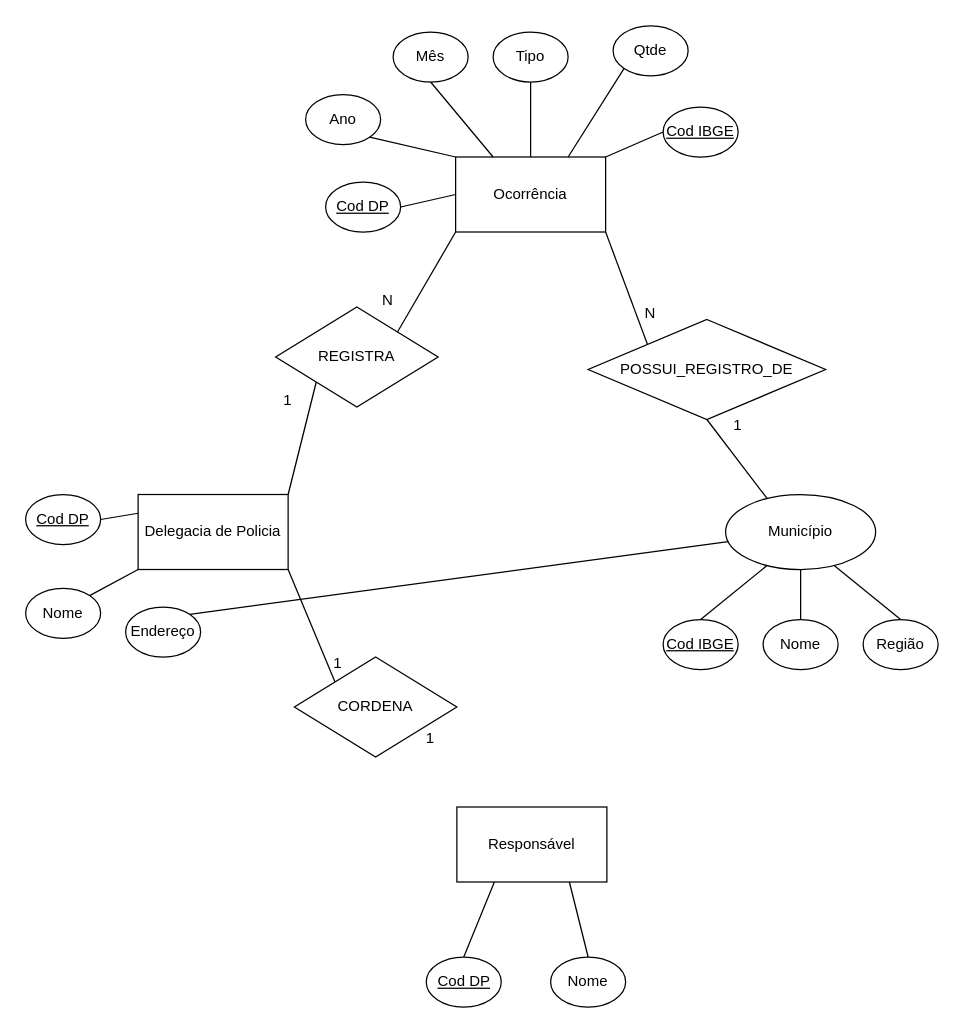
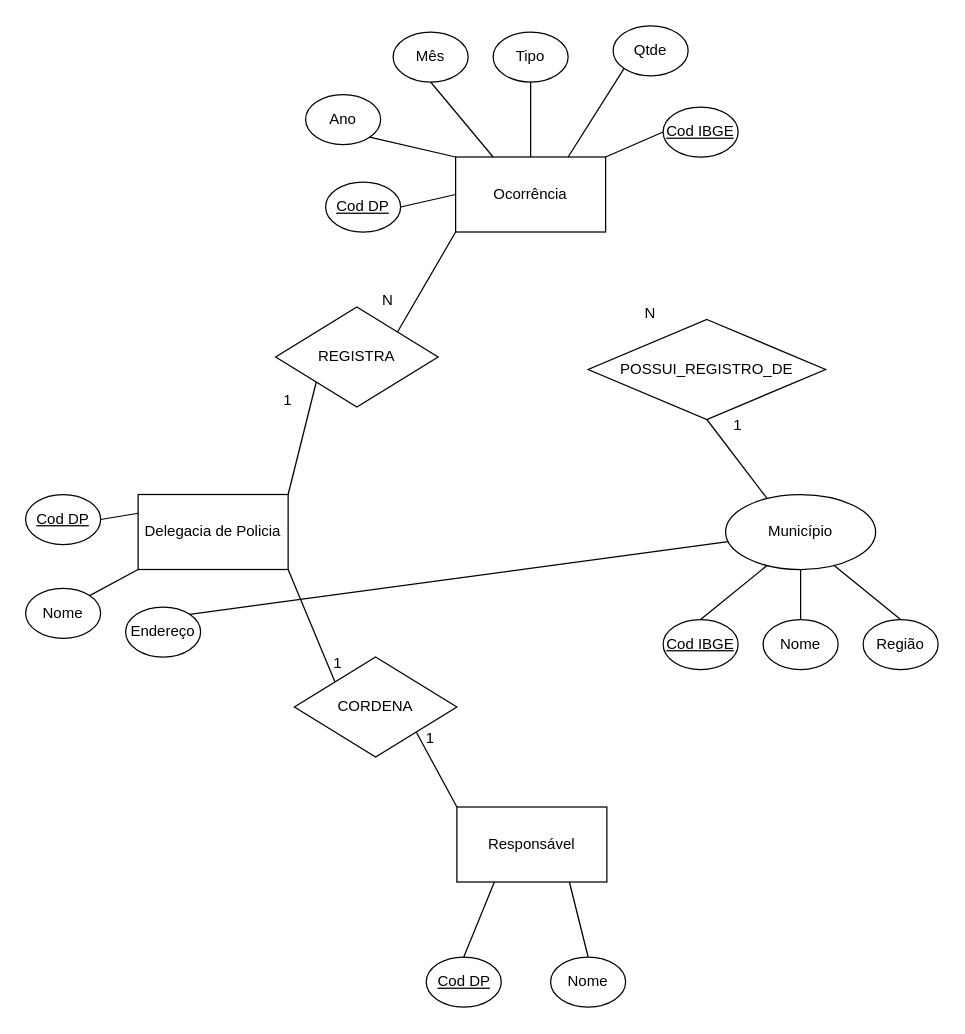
edge "Ocorrência" -- "POSSUI_REGISTRO_DE": removed
edge "CORDENA" -- "Responsável": added
